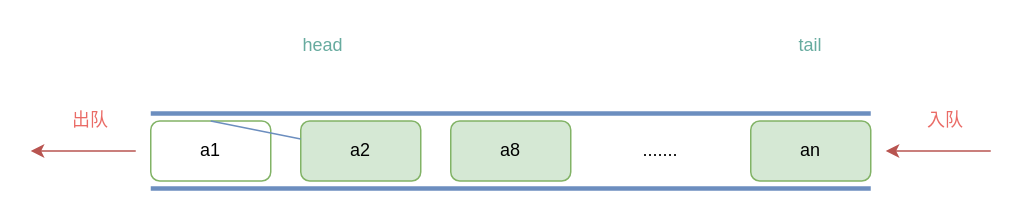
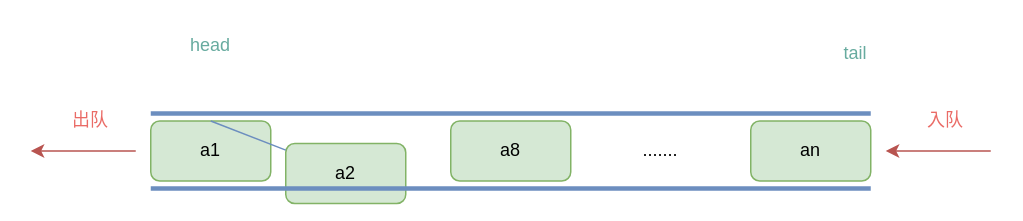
node "head": moved (323, 46) -> (211, 46)
node "tail": moved (811, 46) -> (856, 53)
node "a1": fillcolor #ffffff -> #d5e8d4
node "a2": moved (361, 151) -> (346, 173)
